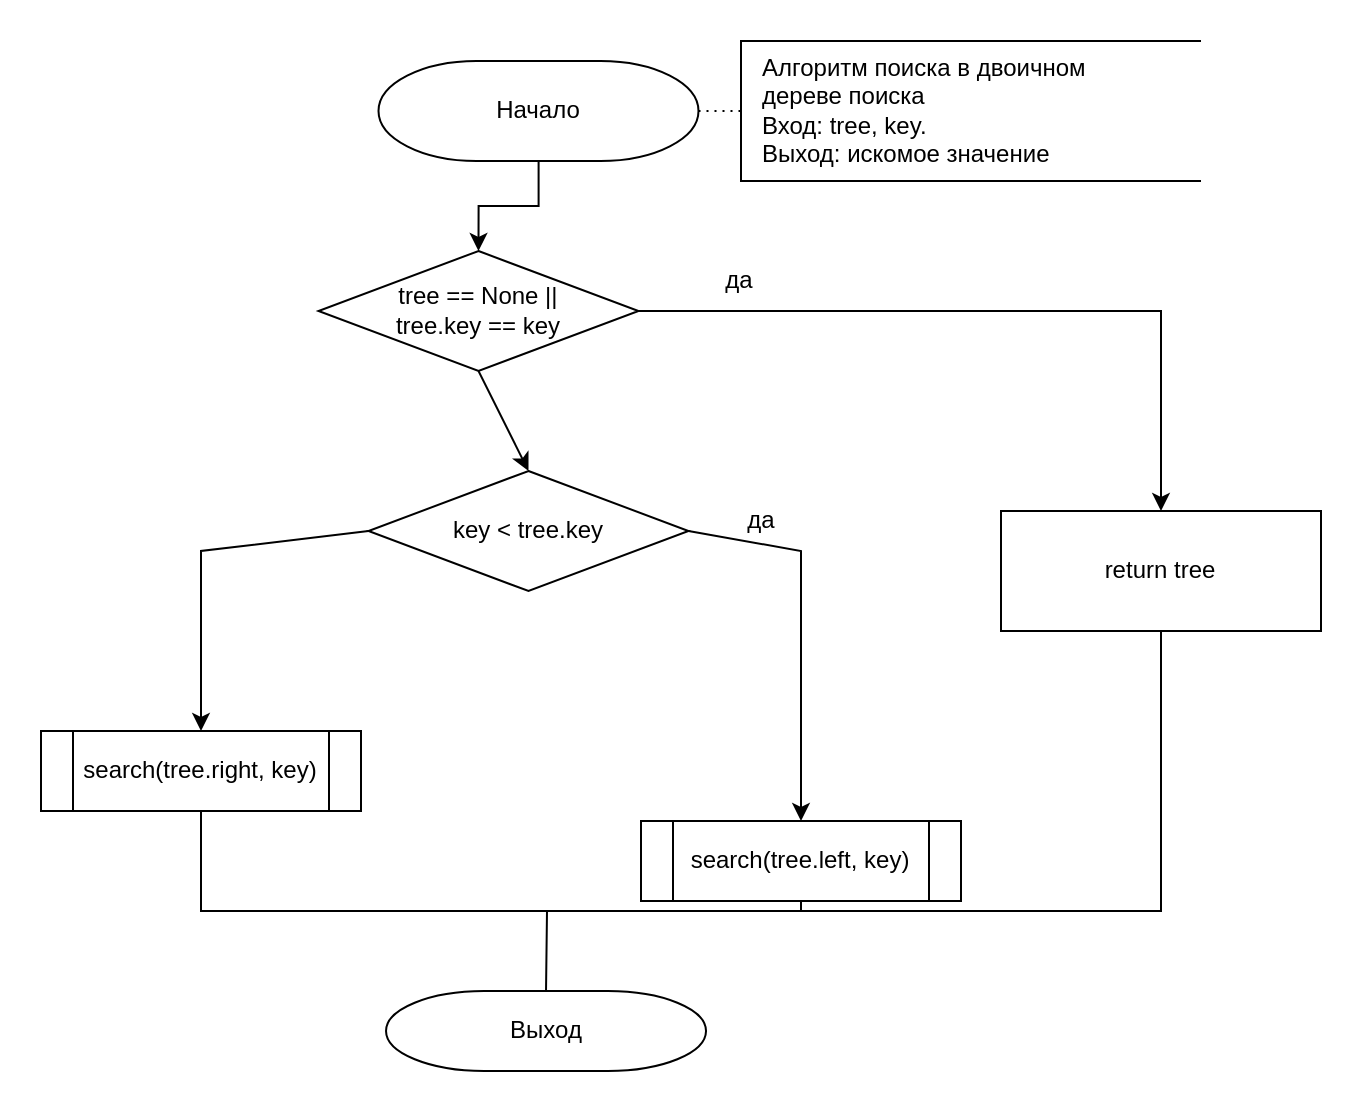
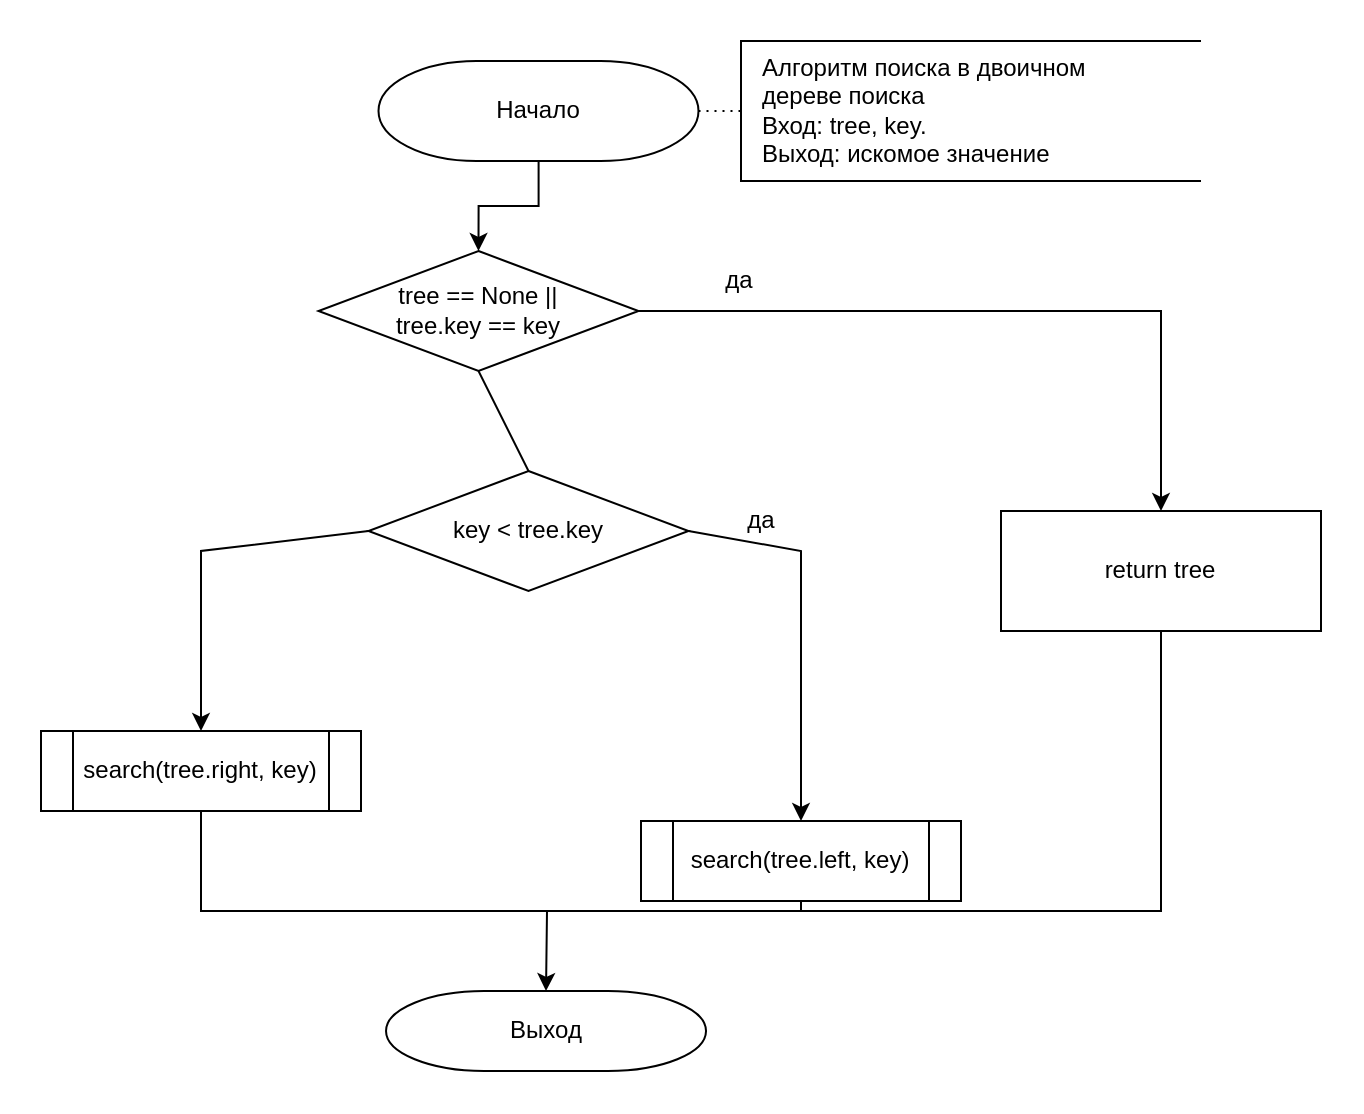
edge "tree == None || tree.key == key" -> "key < tree.key": arrowhead classic -> none
edge "search(tree.right, key)" -- "Выход": arrowhead none -> classic
